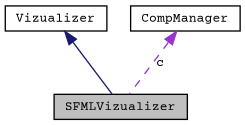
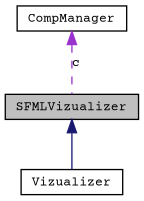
edge "SFMLVizualizer" -> "Vizualizer": reversed
